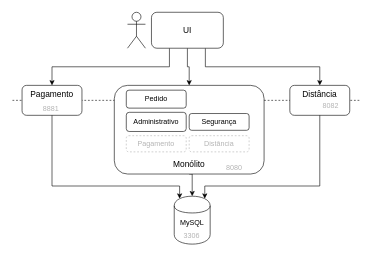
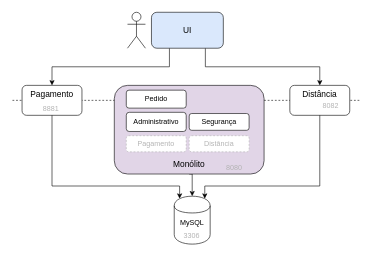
node "UI": fillcolor #ffffff -> #dae8fc
edge "UI" -> "Monólito": removed
node "Monólito": fillcolor #ffffff -> #e1d5e7
